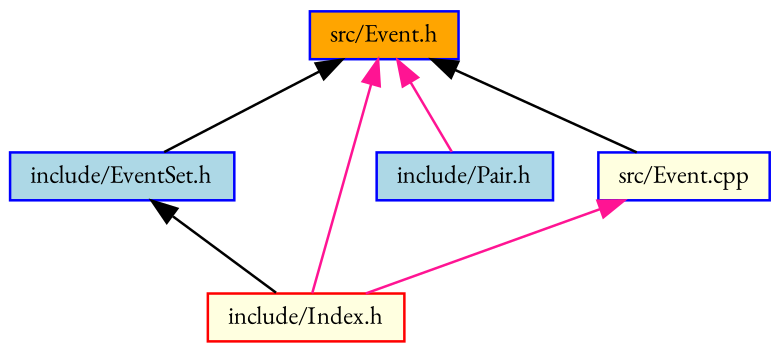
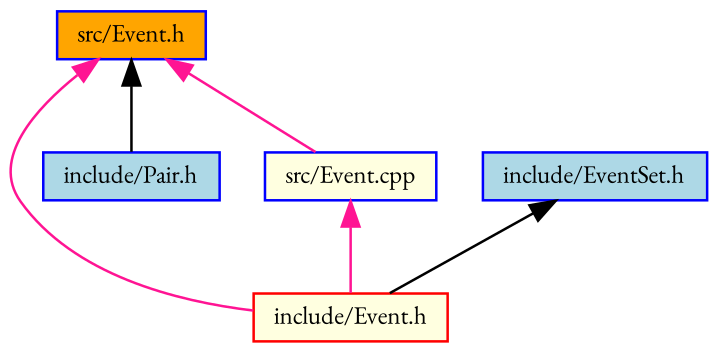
edge "src/Event.cpp" -> "src/Event.h": color black -> deeppink
edge "include/EventSet.h" -> "src/Event.h": removed
edge "include/Pair.h" -> "src/Event.h": color deeppink -> black
node "include/Index.h": label "include/Index.h" -> "include/Event.h"
